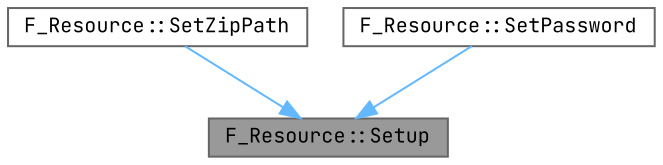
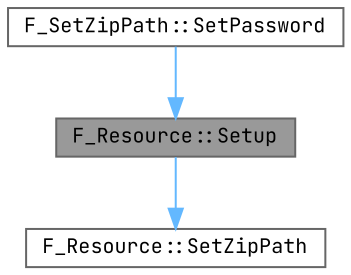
node "F_Resource::SetPassword": label "F_Resource::SetPassword" -> "F_SetZipPath::SetPassword"
edge "F_Resource::SetZipPath" -> "F_Resource::Setup": reversed
